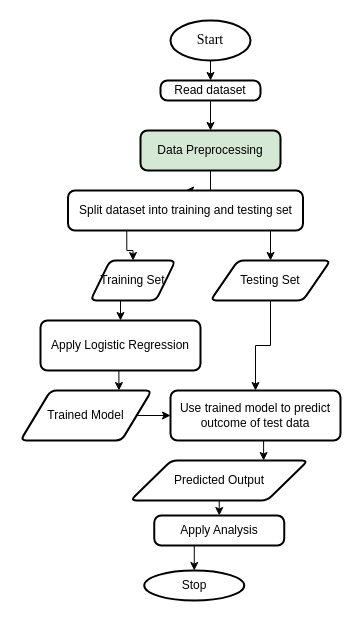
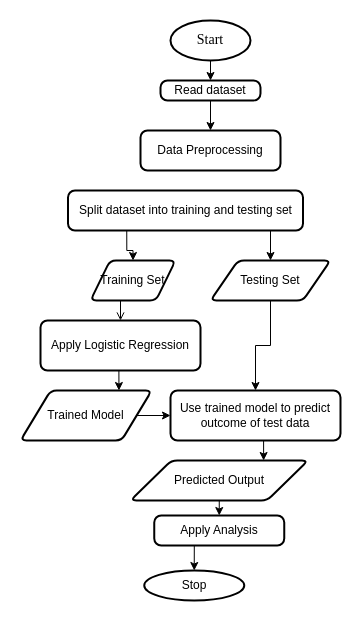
node "Data Preprocessing": fillcolor #d5e8d4 -> #ffffff
edge "Data Preprocessing" -> "Split dataset into training and testing set": removed
edge "Training Set" -> "Apply Logistic Regression": arrowhead classic -> open
